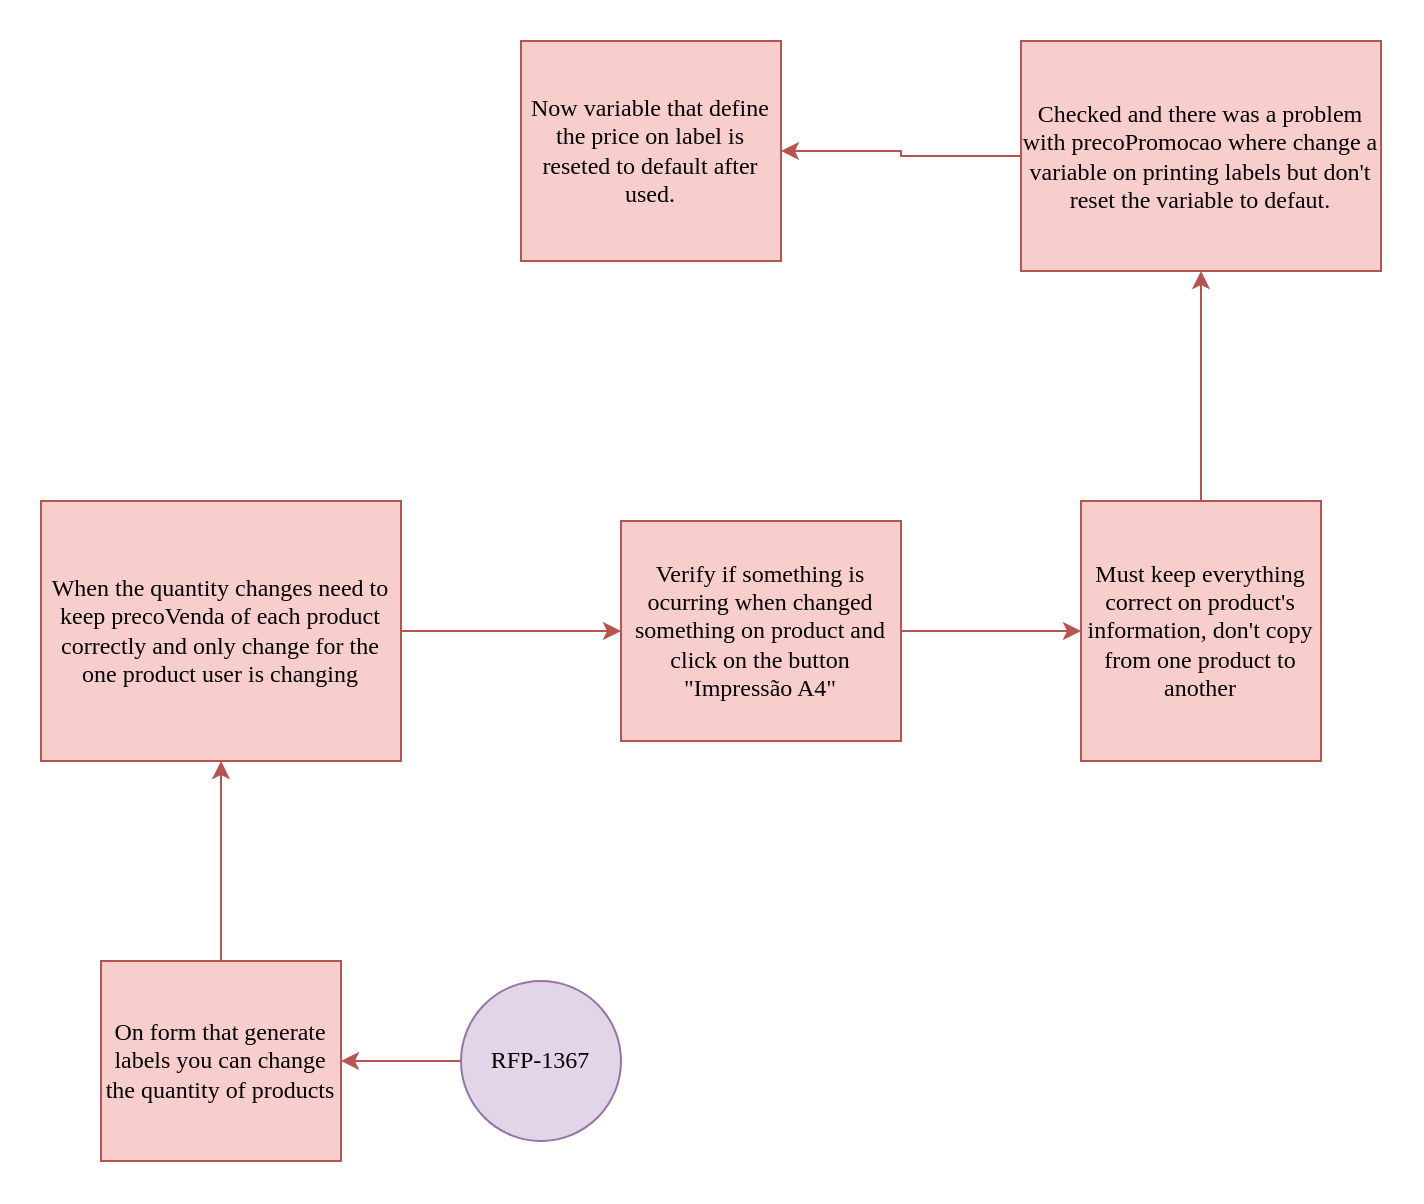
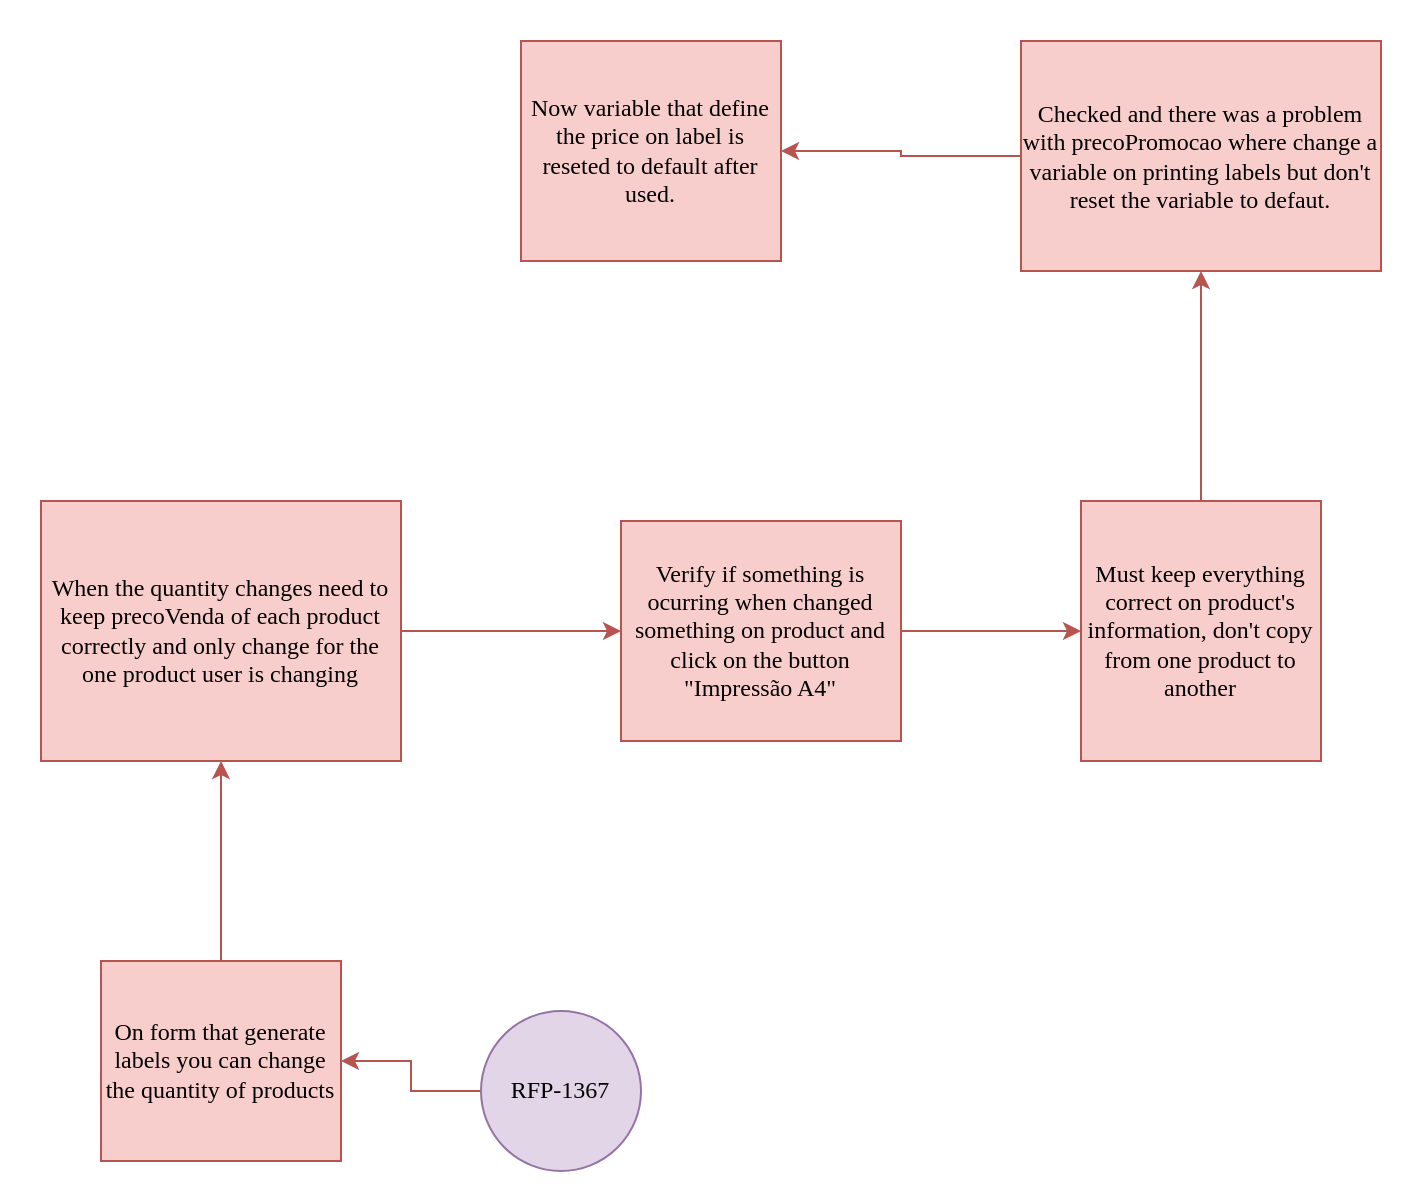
node "RFP-1367": moved (541, 1061) -> (561, 1091)
